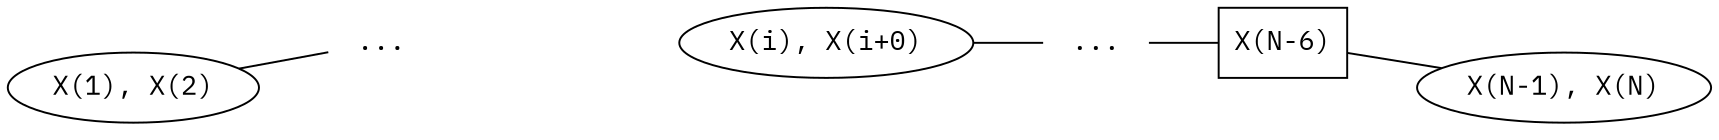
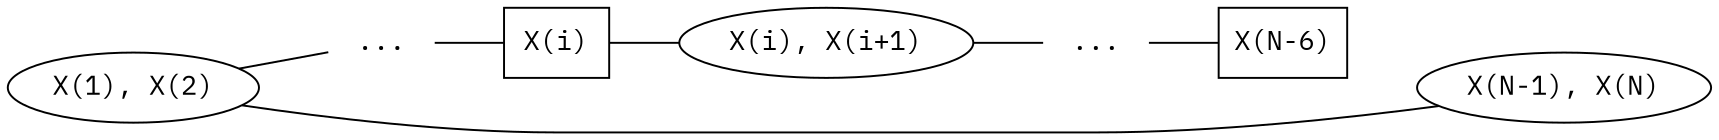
node "X(i)": added
node "X(i), X(i+0)": label "X(i), X(i+0)" -> "X(i), X(i+1)"
edge "X(N-6)" -- "X(N-1), X(N)": now "X(1), X(2)" -- "X(N-1), X(N)"
